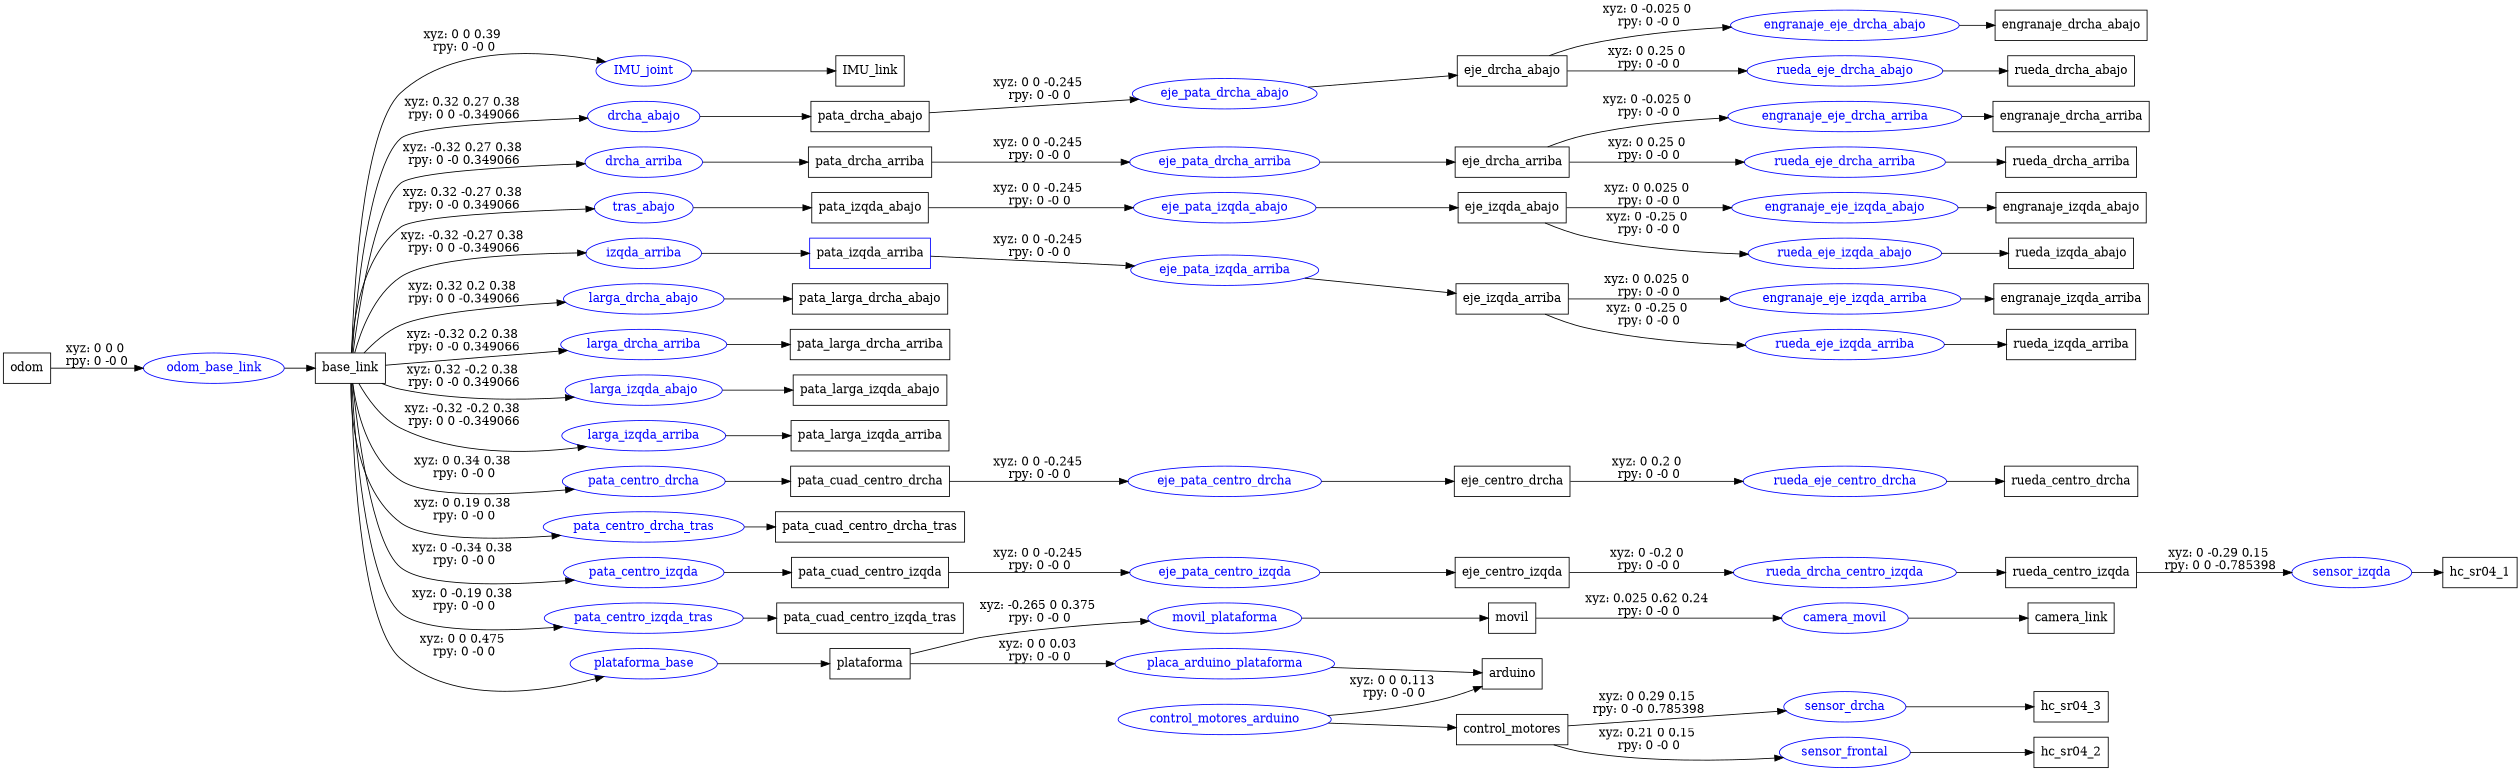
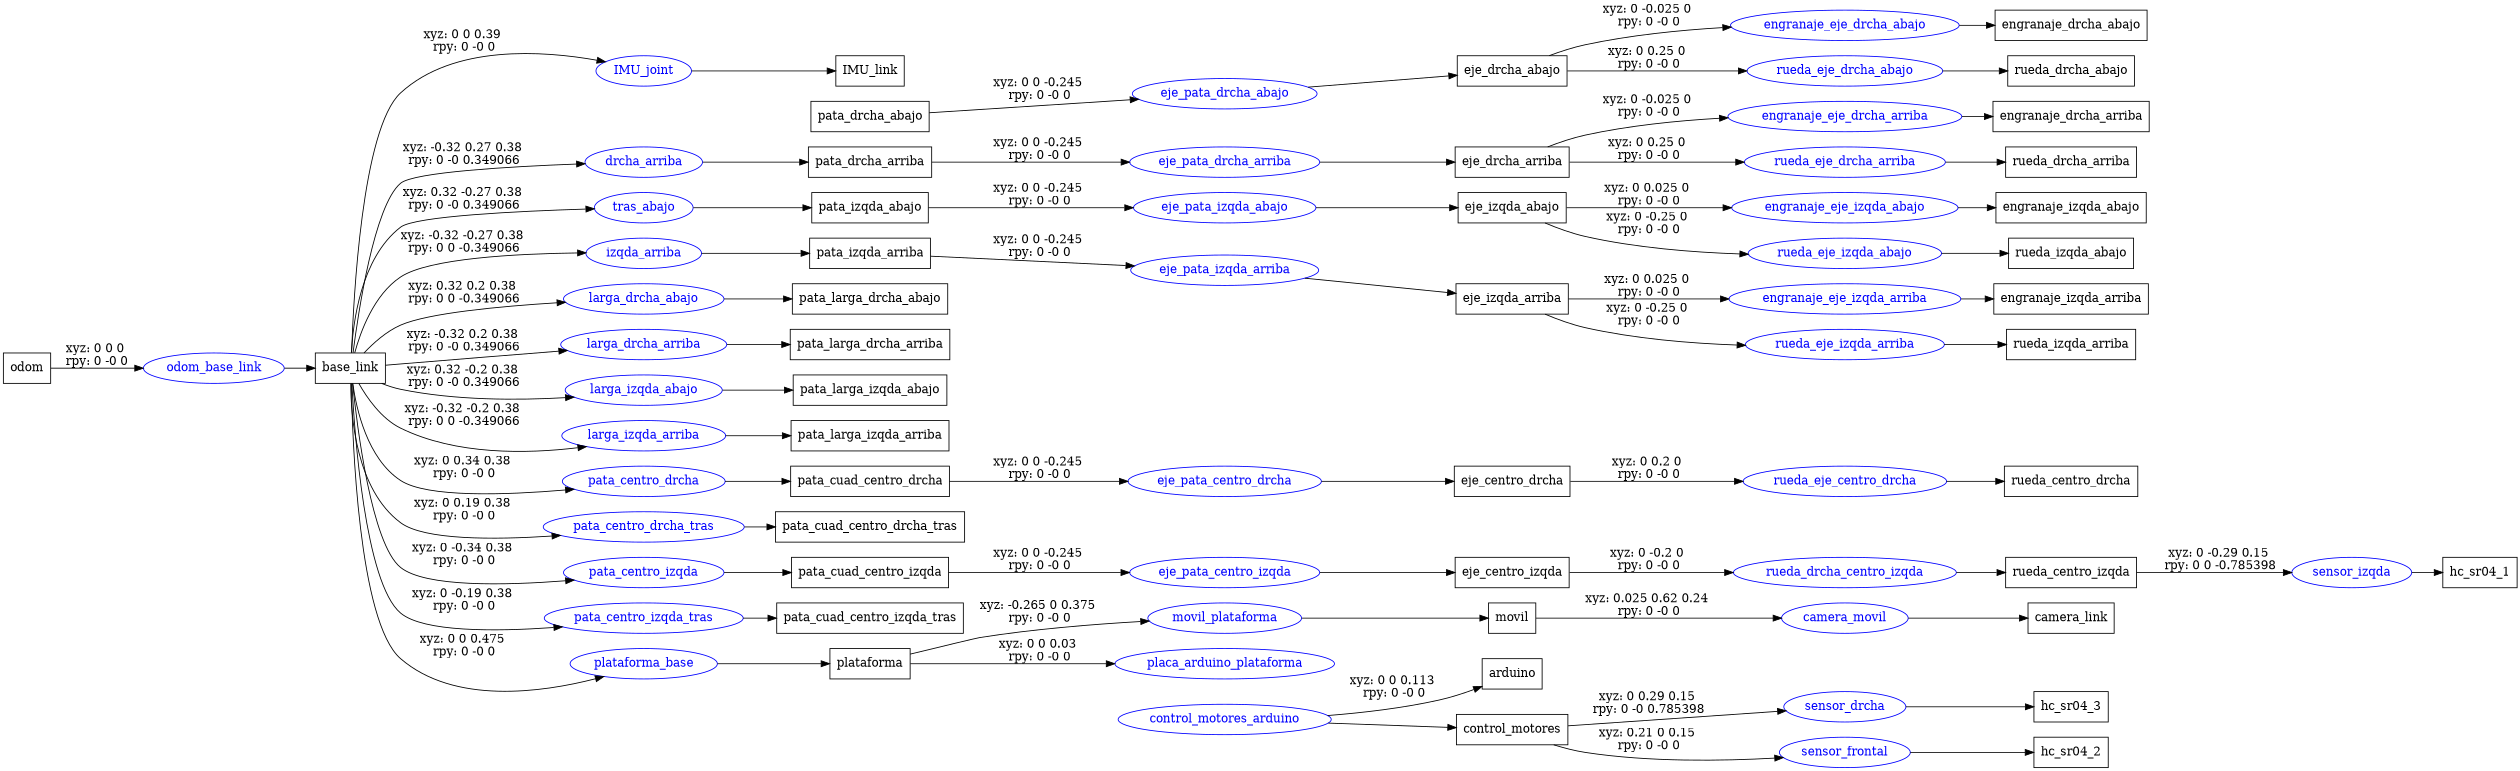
node "drcha_abajo": removed
node "pata_izqda_arriba": color blue -> black
edge "placa_arduino_plataforma" -> "arduino": removed
